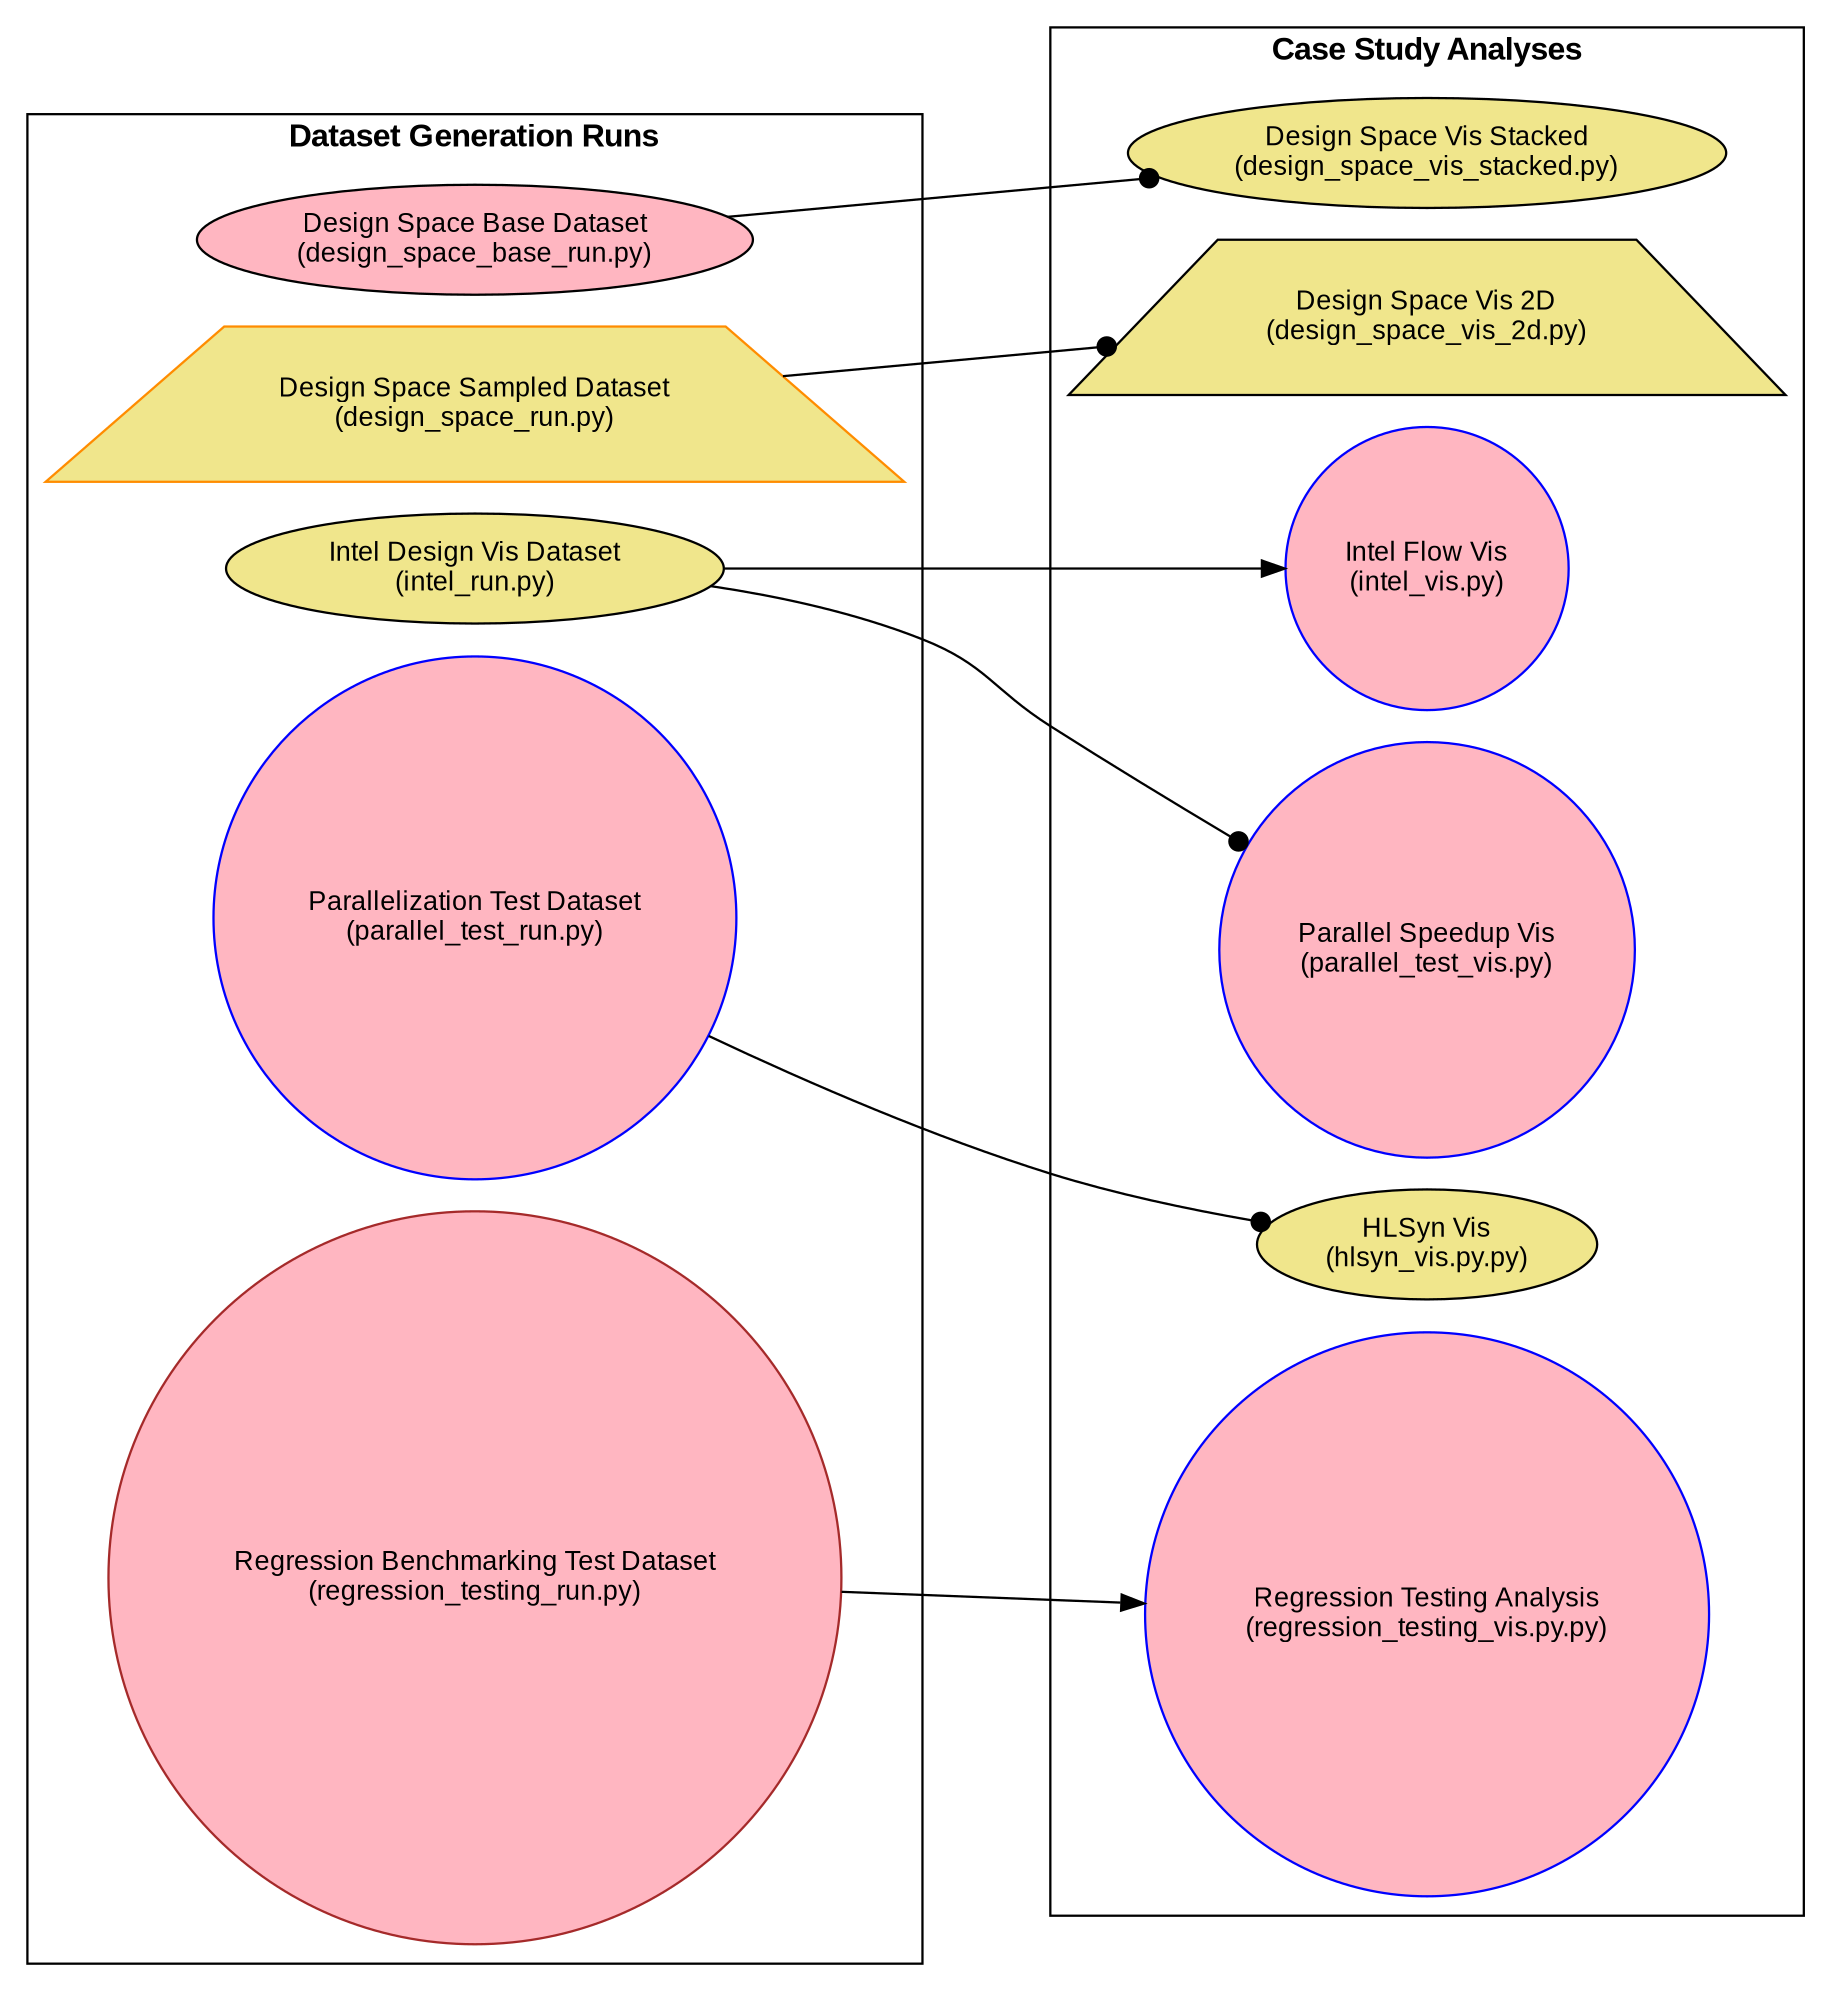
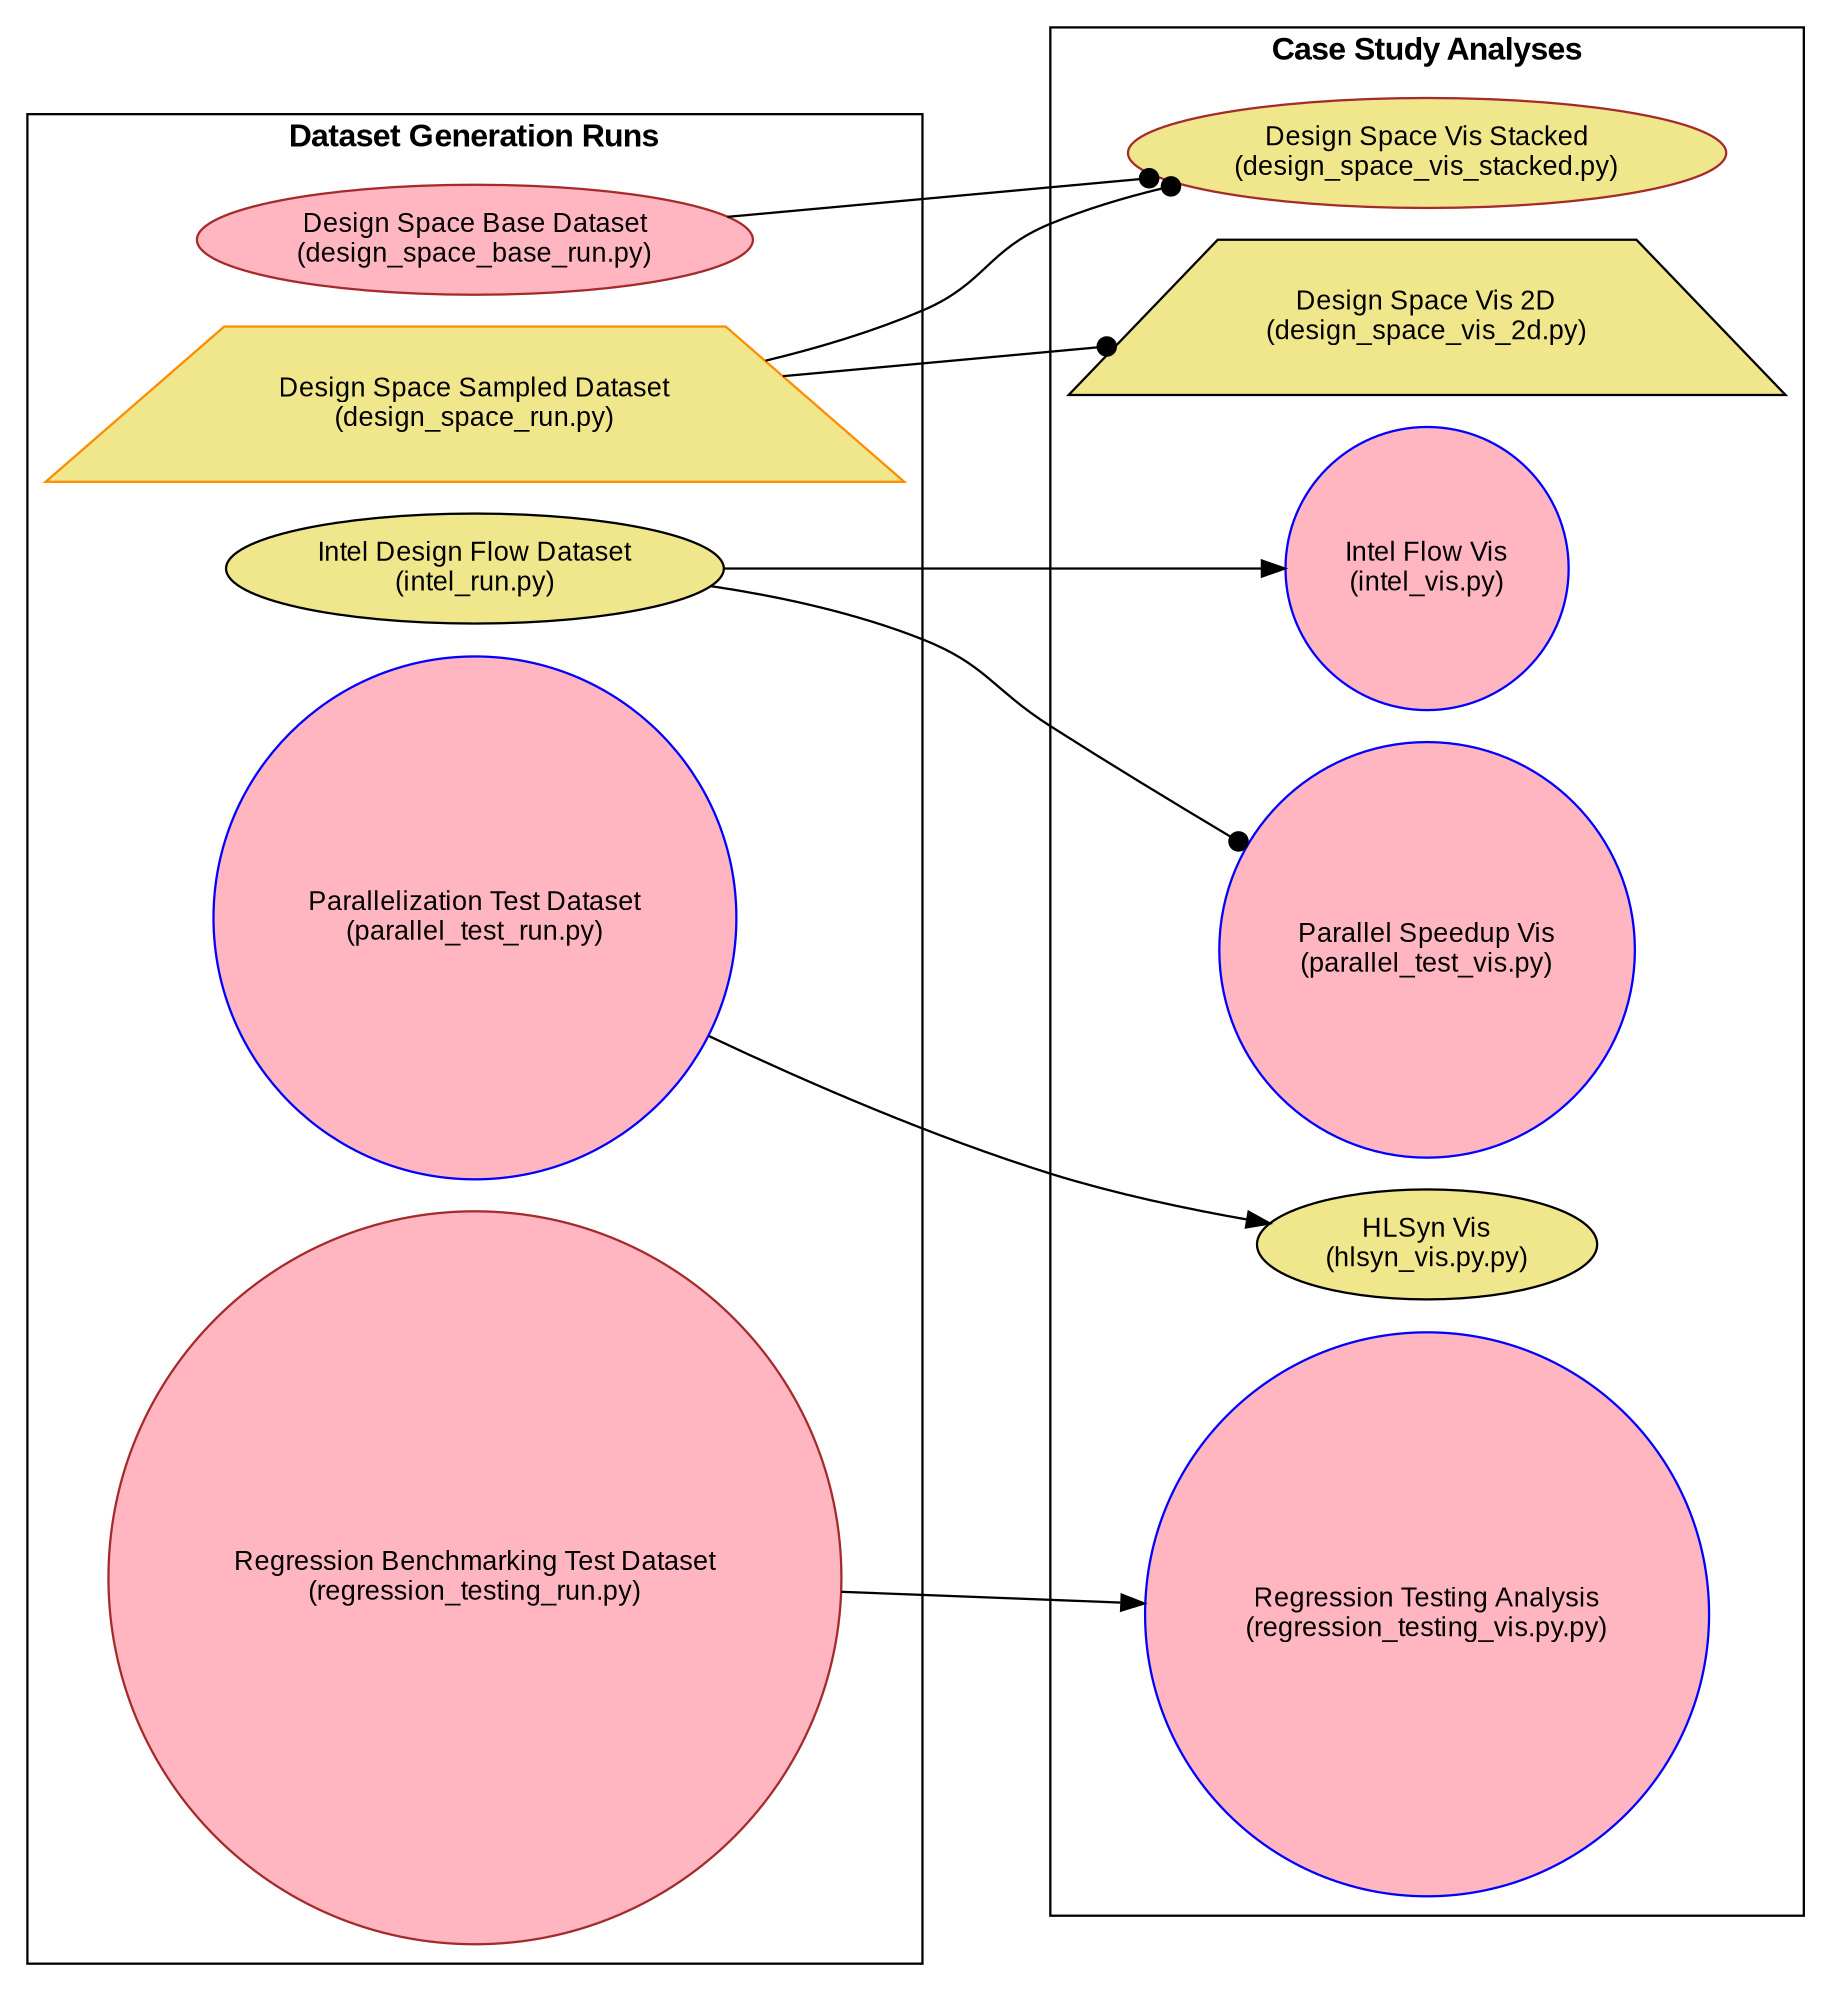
node "Design Space Vis Stacked (design_space_vis_stacked.py)": color black -> brown
node "Design Space Base Dataset (design_space_base_run.py)": color black -> brown
edge "Design Space Sampled Dataset (design_space_run.py)" -> "Design Space Vis Stacked (design_space_vis_stacked.py)": added
node "Intel Design Vis Dataset (intel_run.py)": label "Intel Design Vis Dataset (intel_run.py)" -> "Intel Design Flow Dataset (intel_run.py)"
edge "Parallelization Test Dataset (parallel_test_run.py)" -> "HLSyn Vis (hlsyn_vis.py.py)": arrowhead dot -> normal
